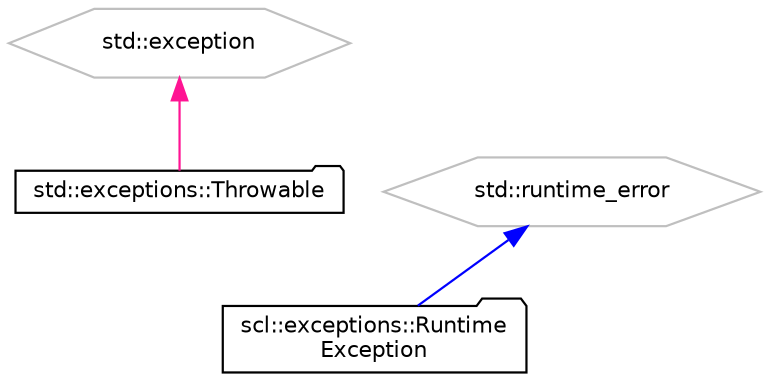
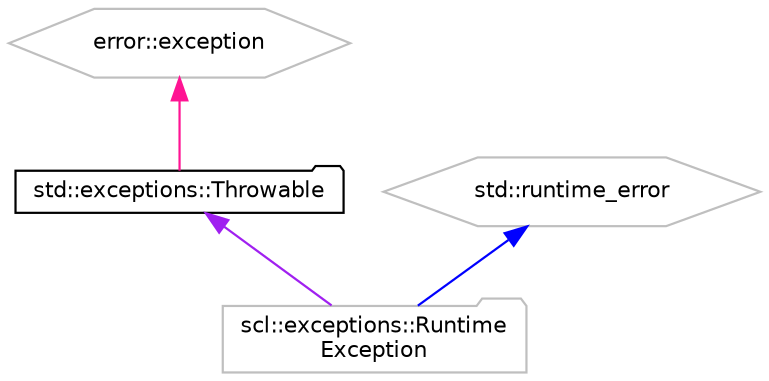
node "std::exception": label "std::exception" -> "error::exception"
edge "scl::exceptions::Runtime Exception" -> "std::exceptions::Throwable": added
node "scl::exceptions::Runtime Exception": color black -> grey75
